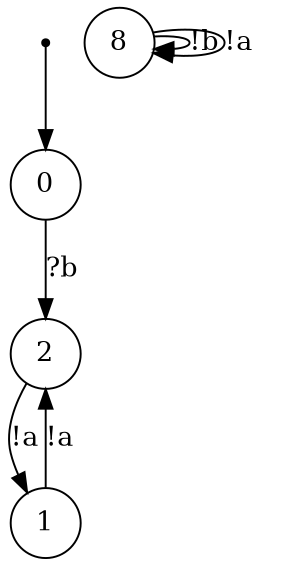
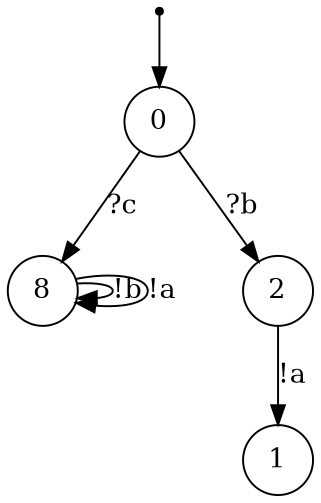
edge "0" -> "8": added, label "?c"
edge "1" -> "2": removed, label "!a"
